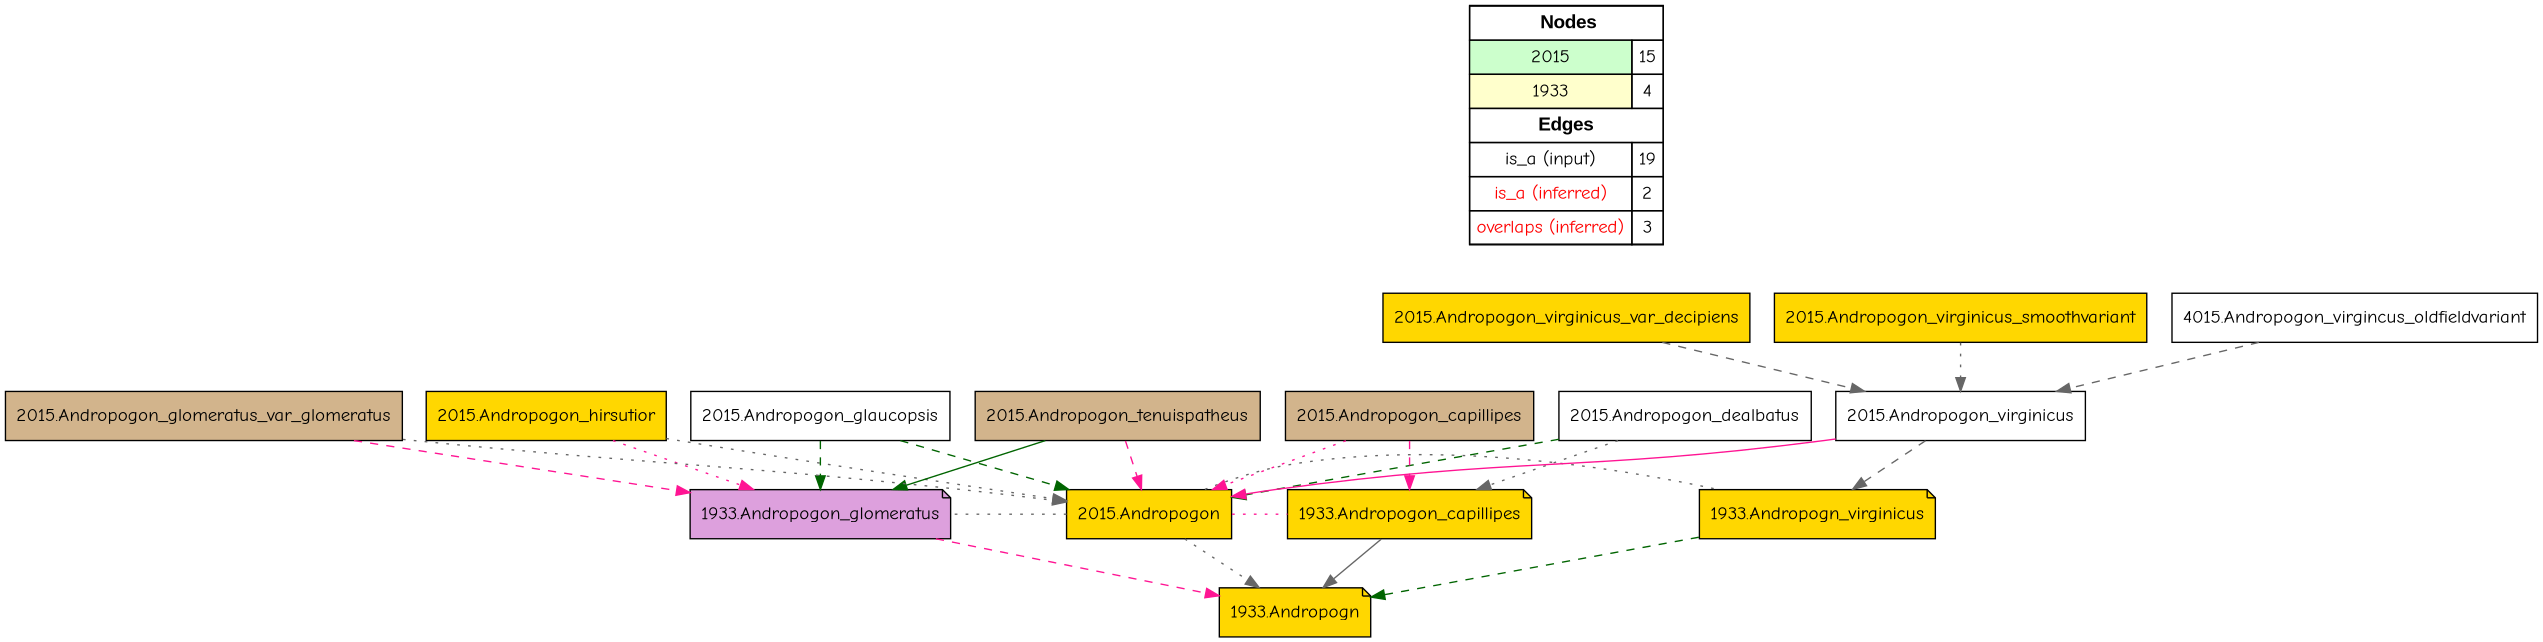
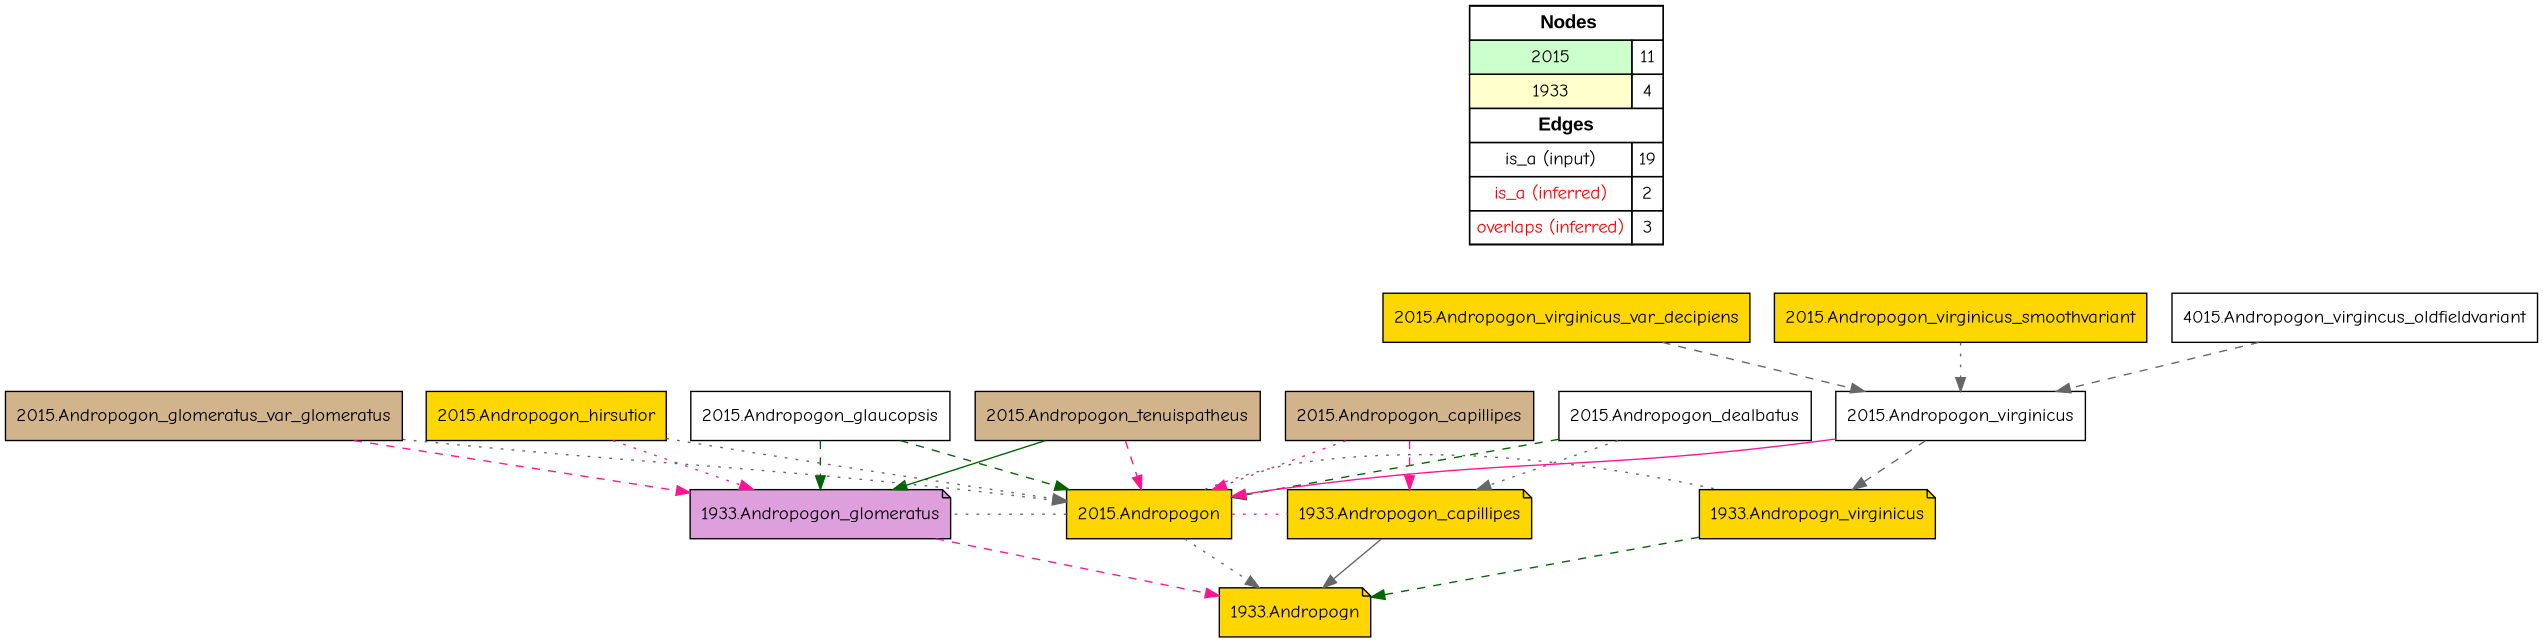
node "Nodes": text "15" -> "11"
